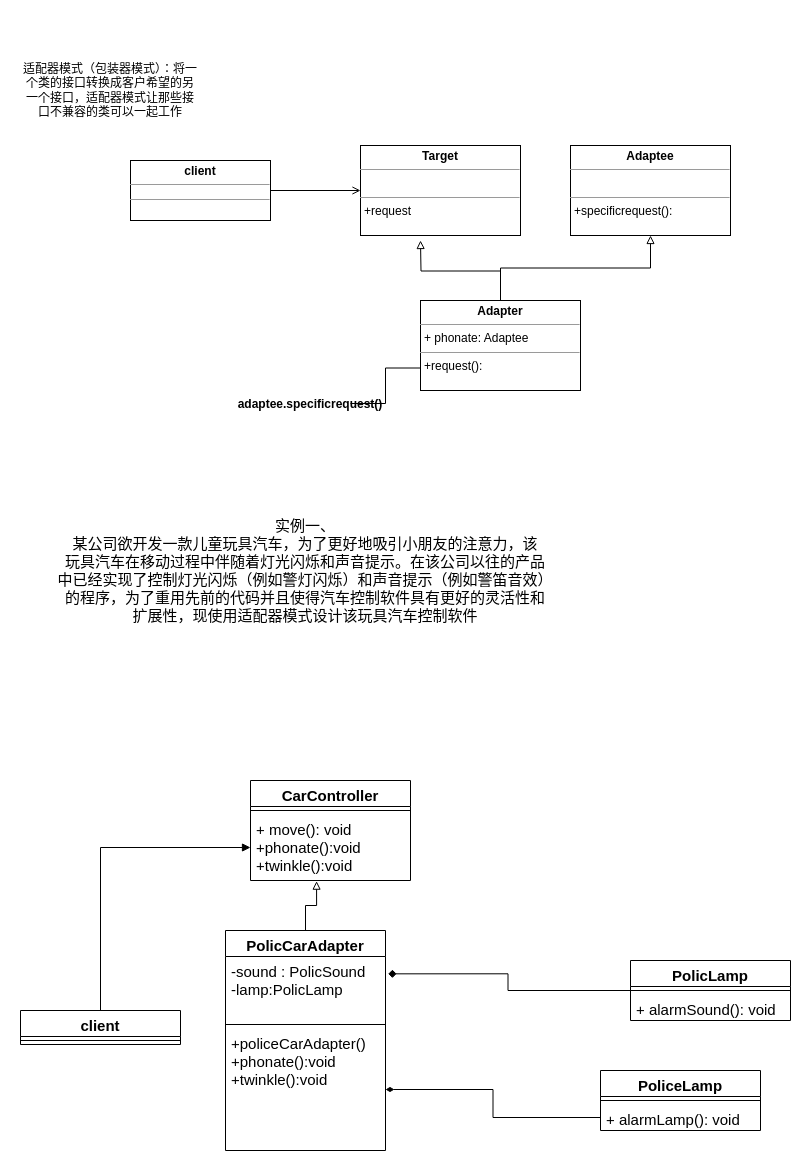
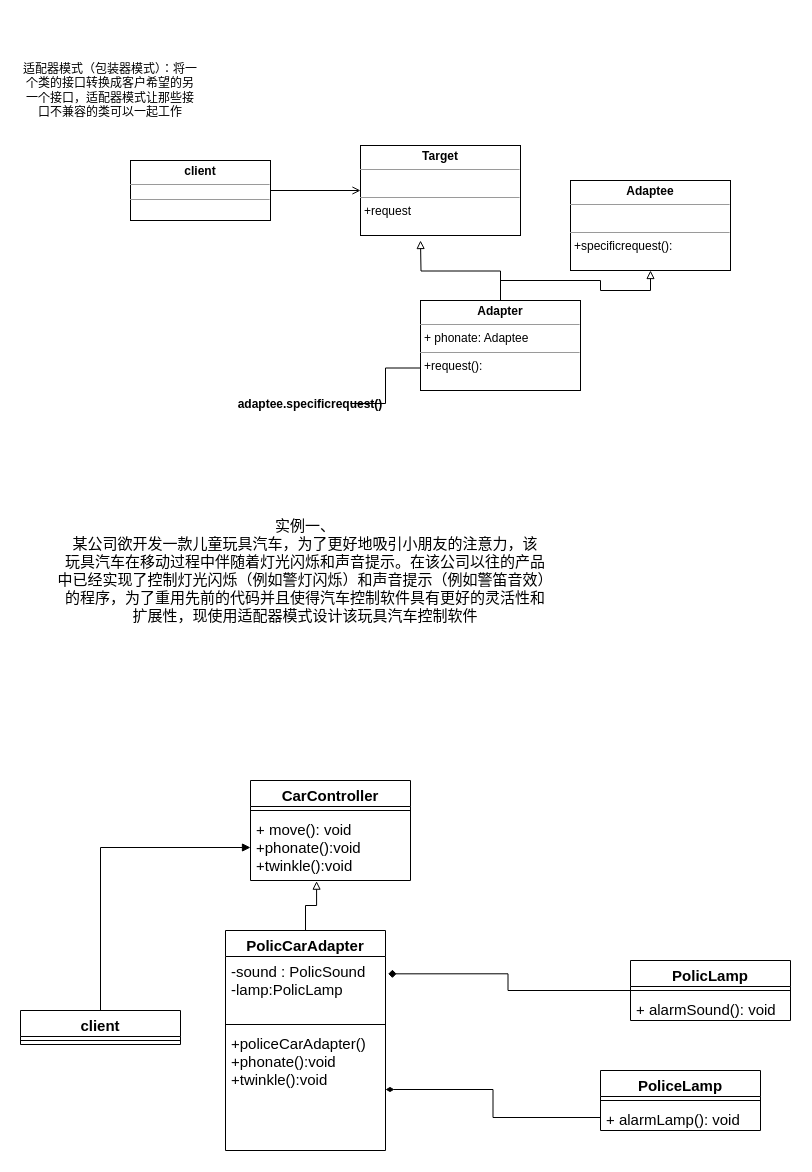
node "Adaptee +specificrequest():": moved (651, 191) -> (651, 226)
